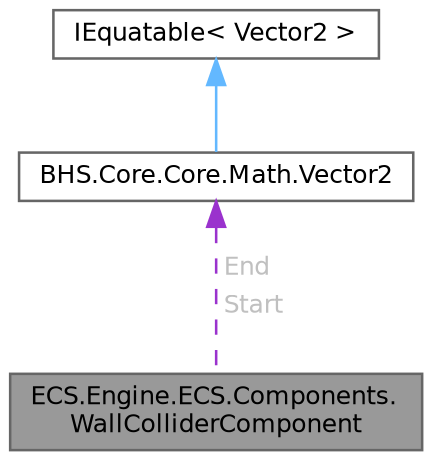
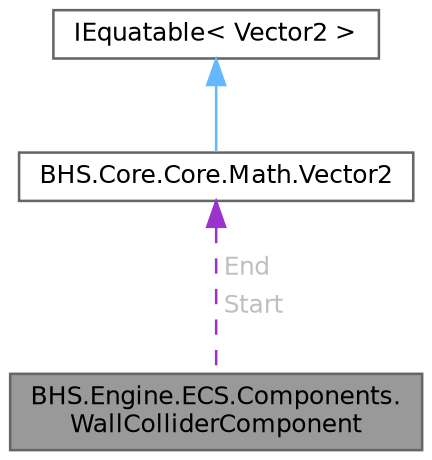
node "ECS.Engine.ECS.Components. WallColliderComponent": label "ECS.Engine.ECS.Components. WallColliderComponent" -> "BHS.Engine.ECS.Components. WallColliderComponent"
